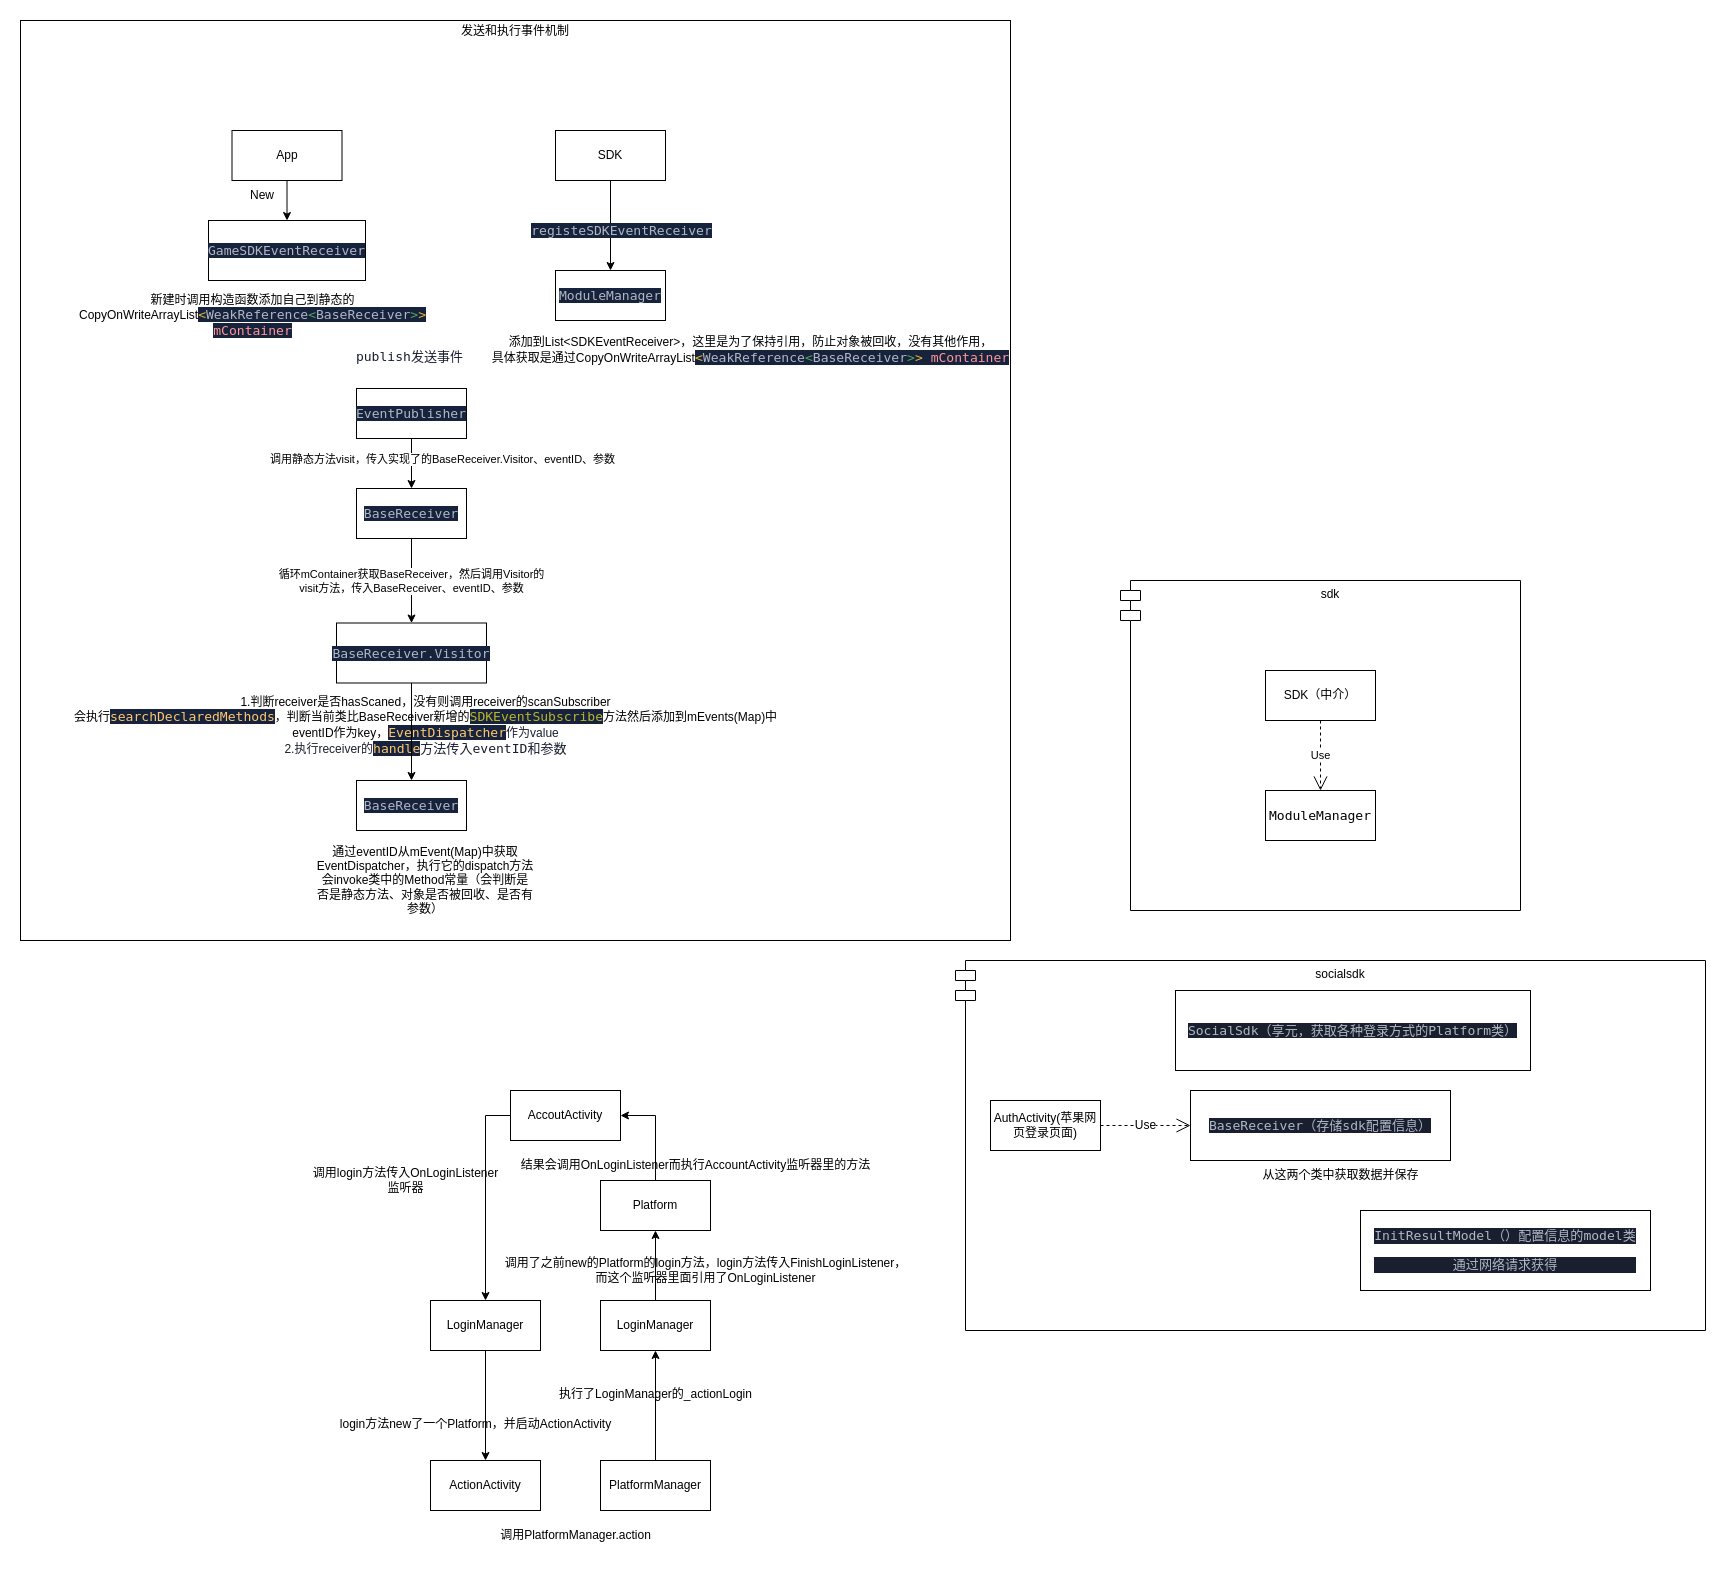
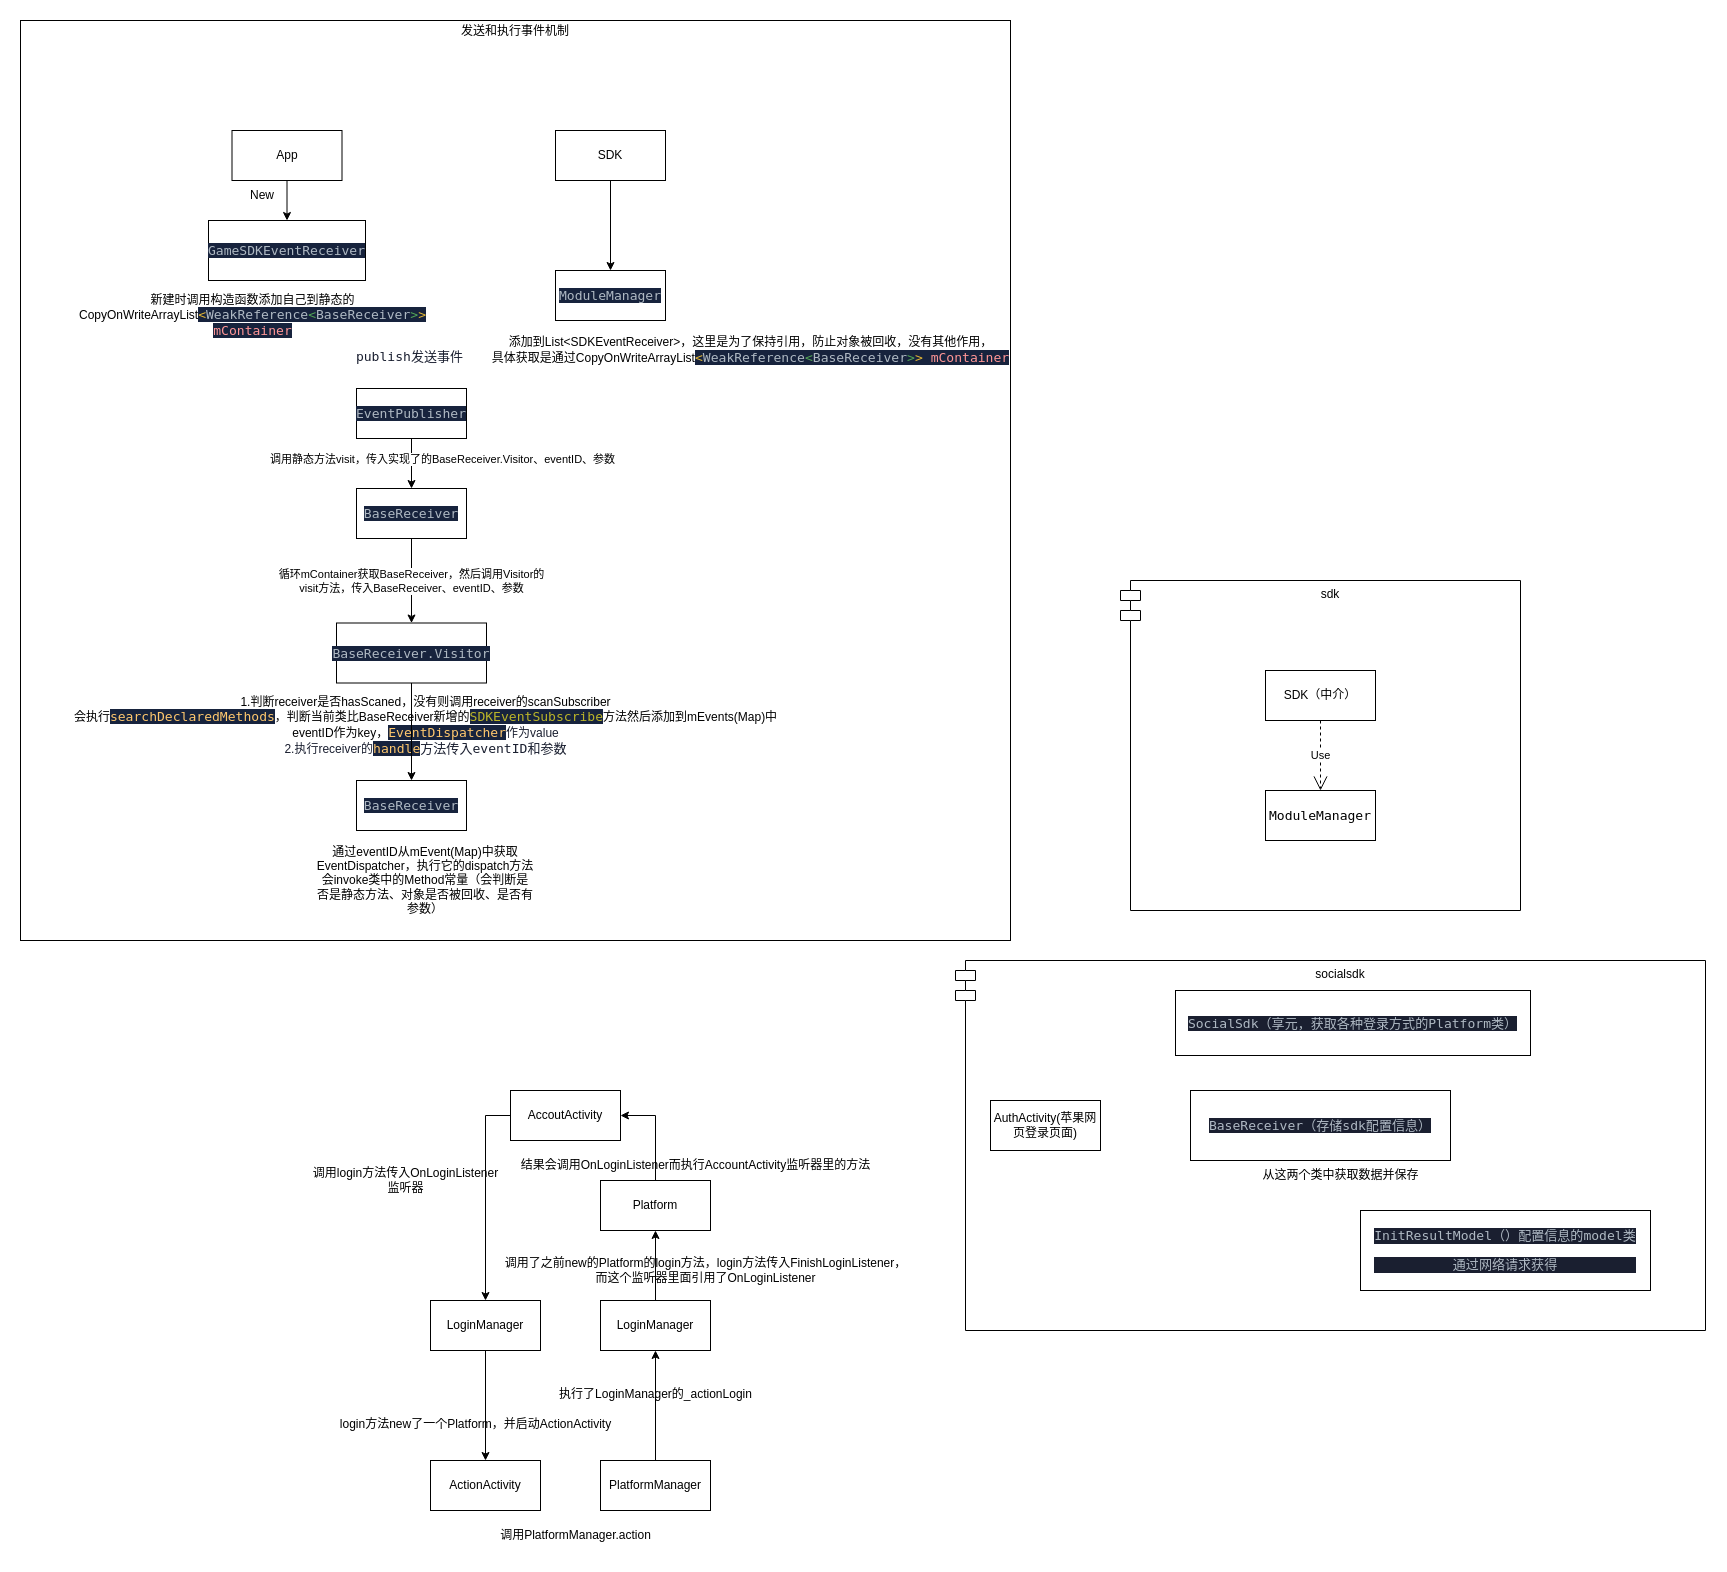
node "registeSDKEventReceiver": removed
node "SocialSdk（享元，获取各种登录方式的Platform类）": size 355x80 -> 355x65
edge "AuthActivity(苹果网页登录页面)" -> "BaseReceiver（存储sdk配置信息）": removed, label "Use"
